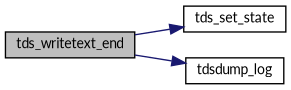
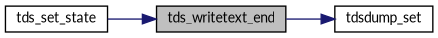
edge "tds_writetext_end" -> "tds_set_state": reversed
node "tdsdump_log": label "tdsdump_log" -> "tdsdump_set"
